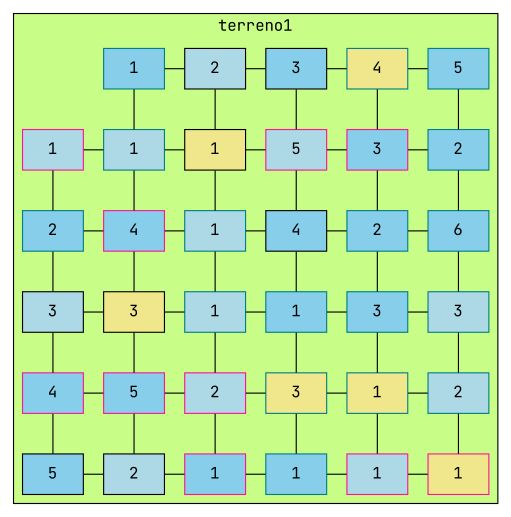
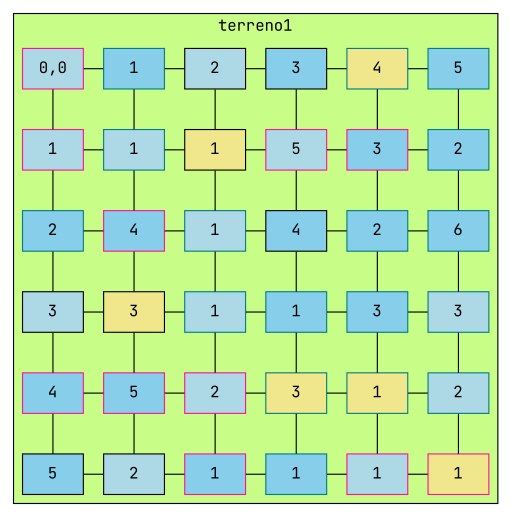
node "0,0": added
